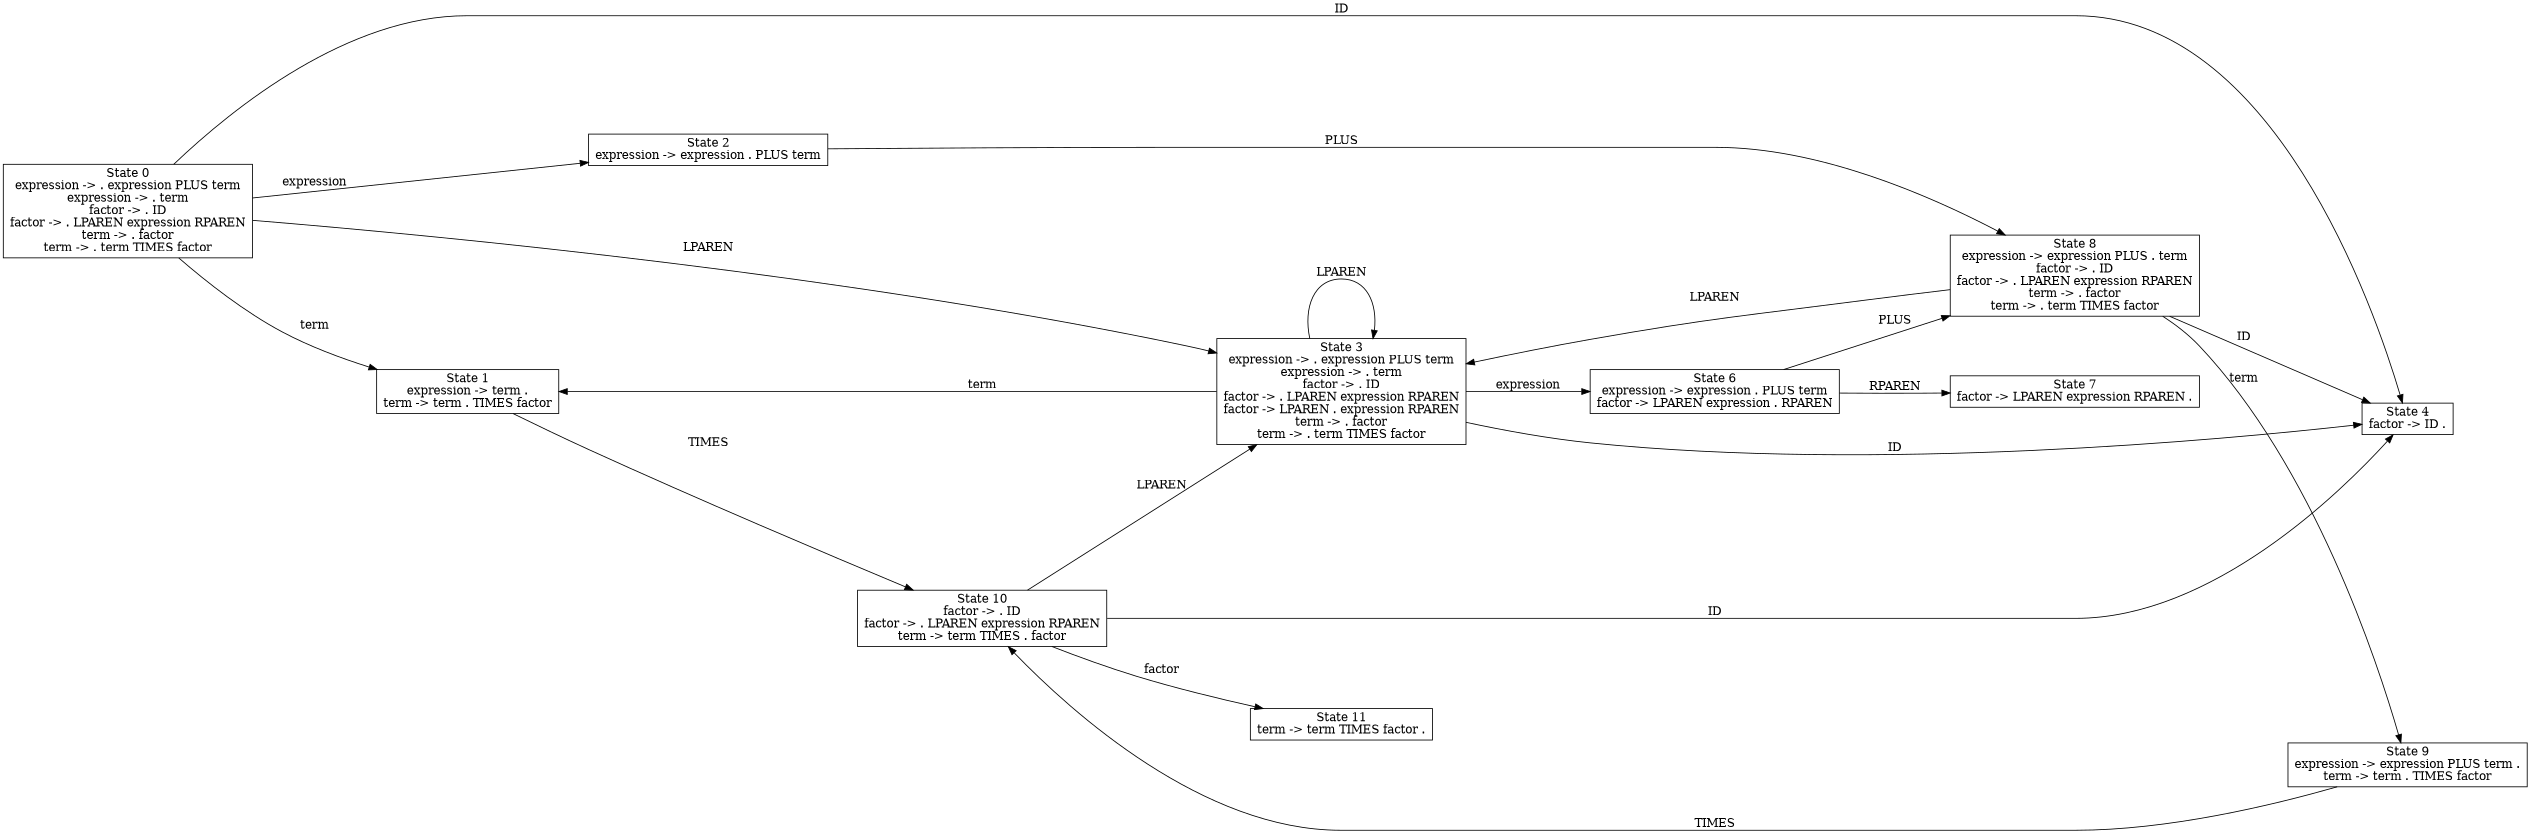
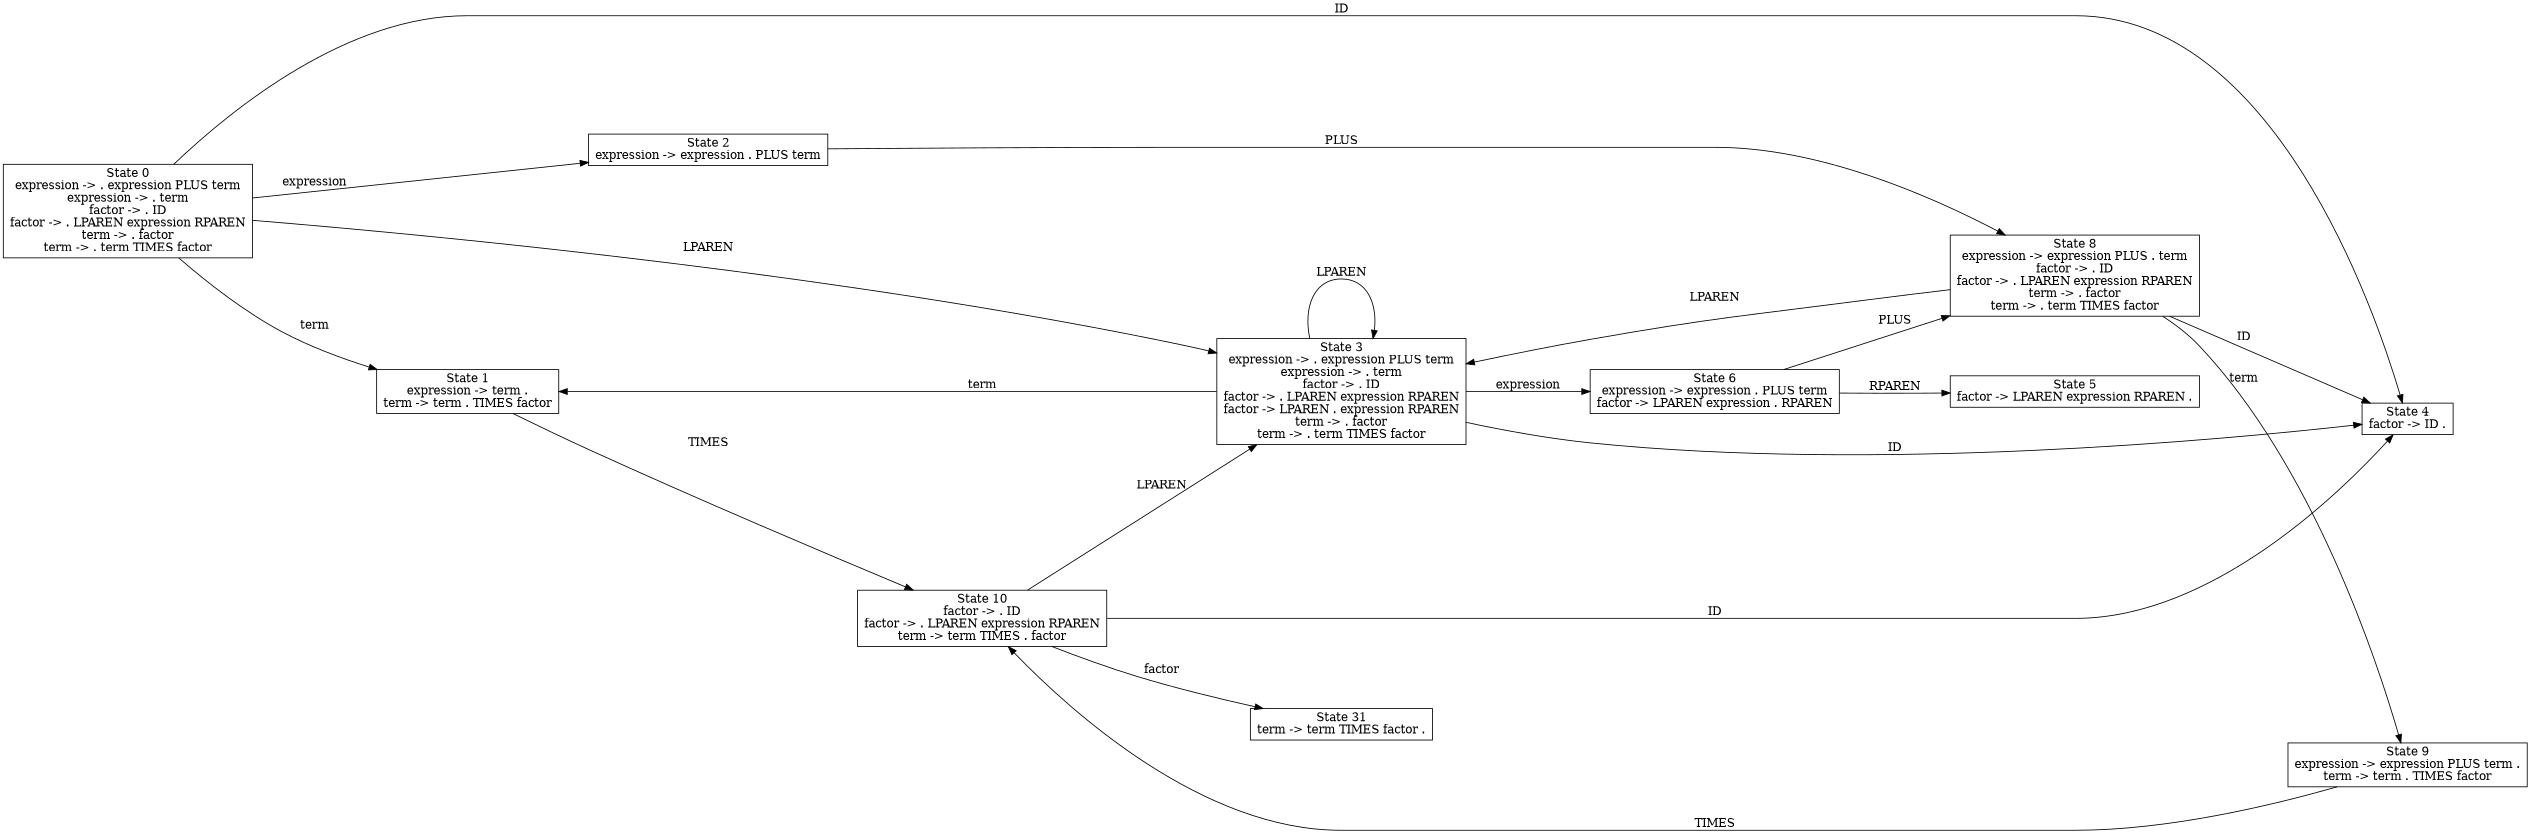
node "State 7 factor -> LPAREN expression RPAREN .": label "State 7 factor -> LPAREN expression RPAREN ." -> "State 5 factor -> LPAREN expression RPAREN ."
node "State 11 term -> term TIMES factor .": label "State 11 term -> term TIMES factor ." -> "State 31 term -> term TIMES factor ."
